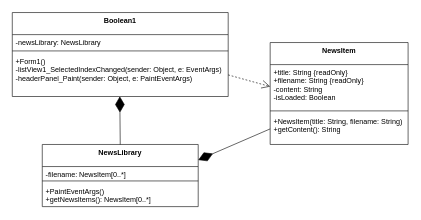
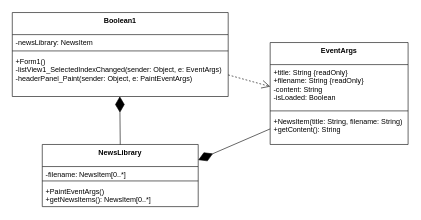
node "-newsLibrary: NewsLibrary": label "-newsLibrary: NewsLibrary" -> "-newsLibrary: NewsItem"
node "NewsItem": label "NewsItem" -> "EventArgs"
